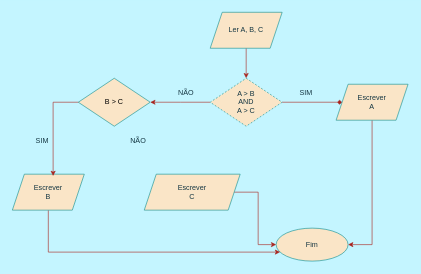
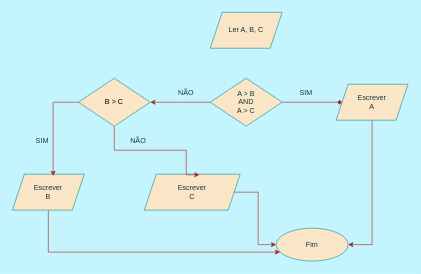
edge "Ler A, B, C" -> "A > B AND A > C": removed
node "A > B AND A > C": style dashed -> solid
edge "B > C" -> "Escrever C": added
